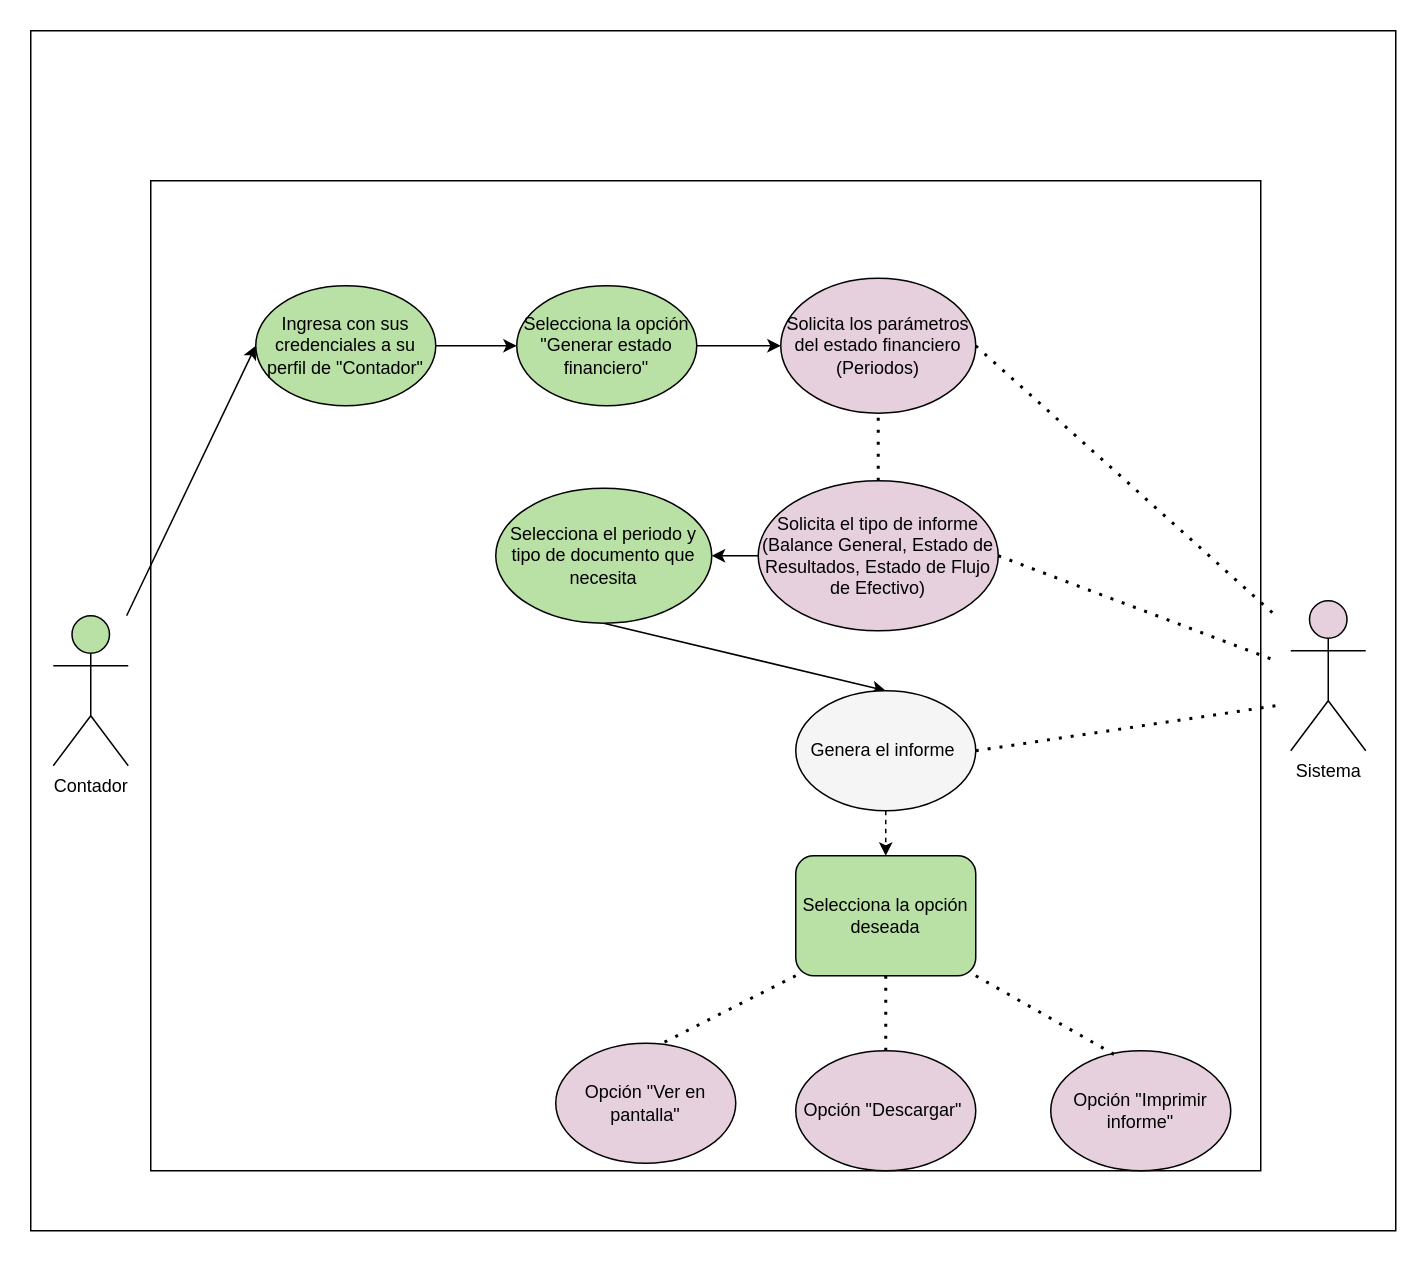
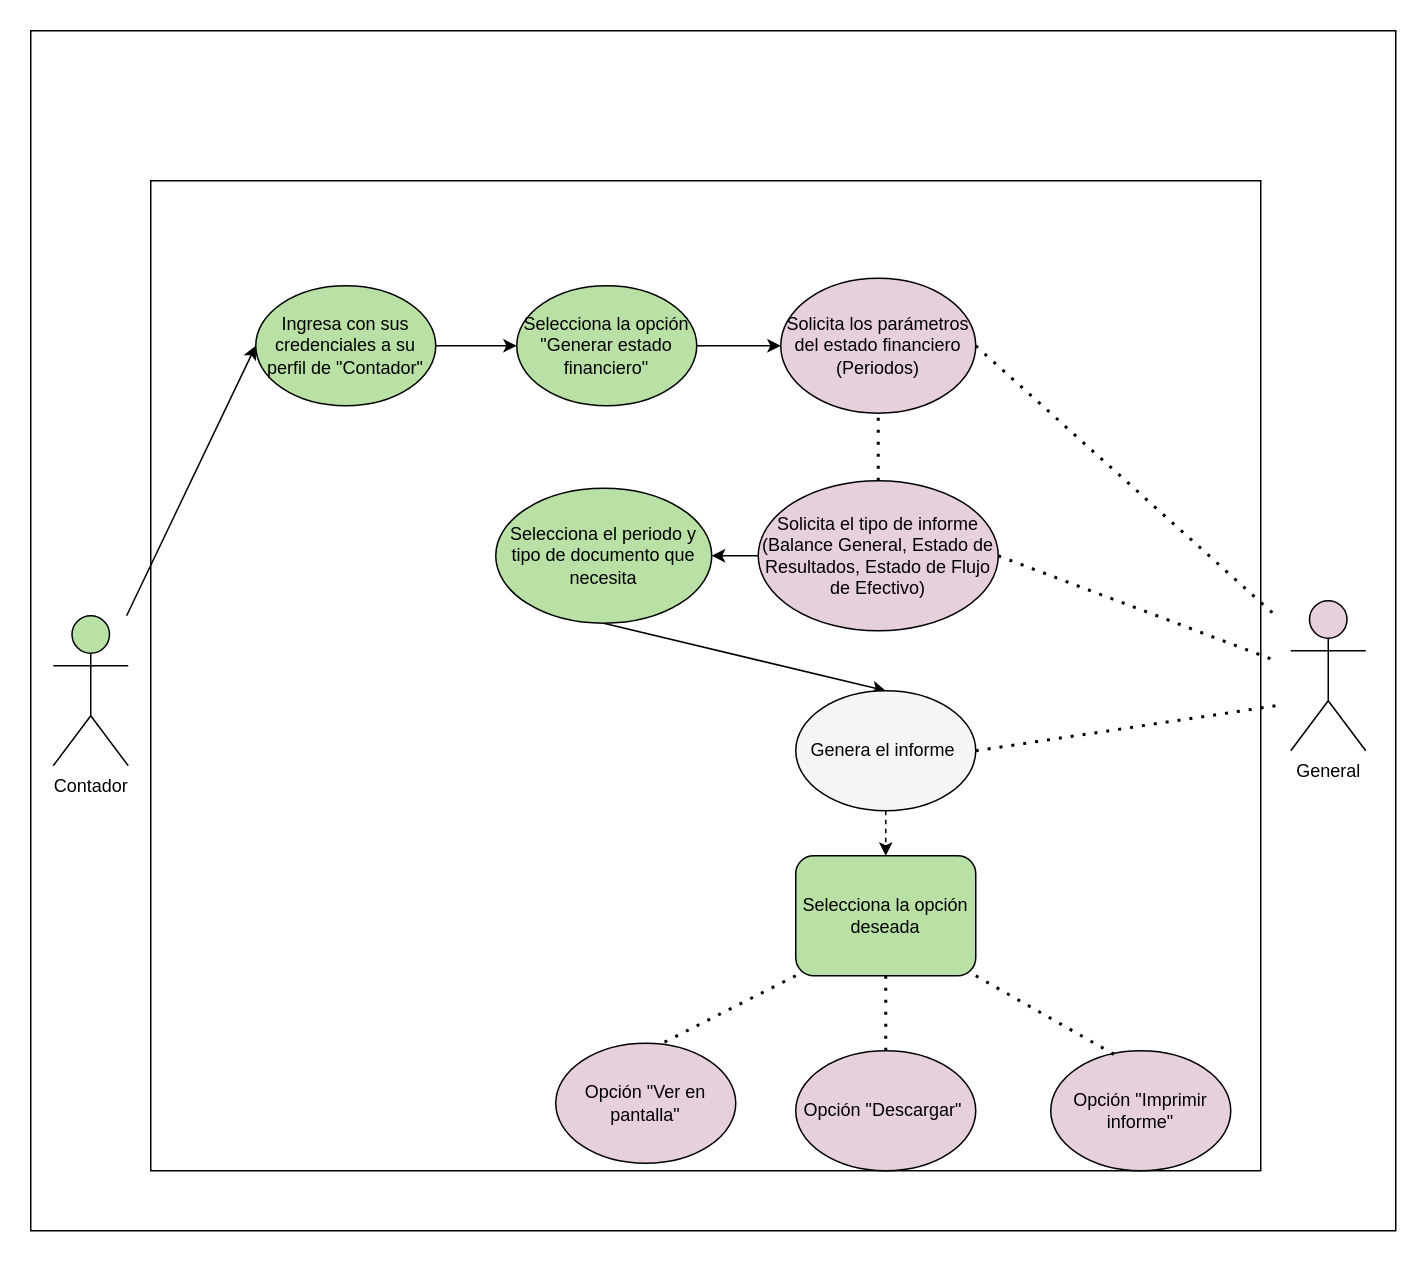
node "Sistema": label "Sistema" -> "General"
